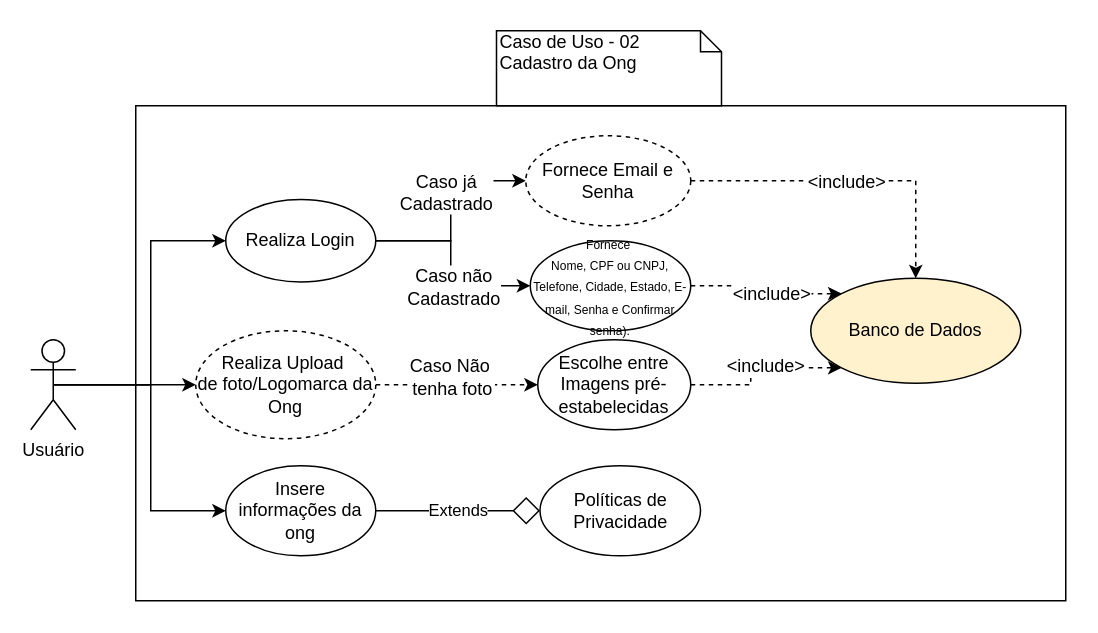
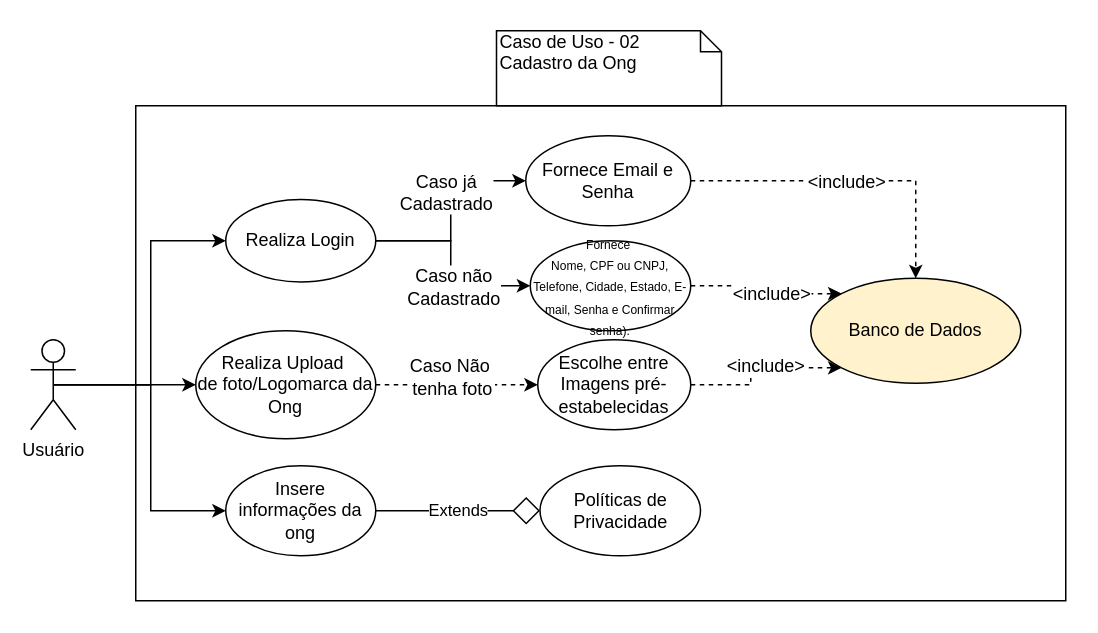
node "Fornece Email e Senha": style dashed -> solid
node "Realiza Upload de foto/Logomarca da Ong": style dashed -> solid
